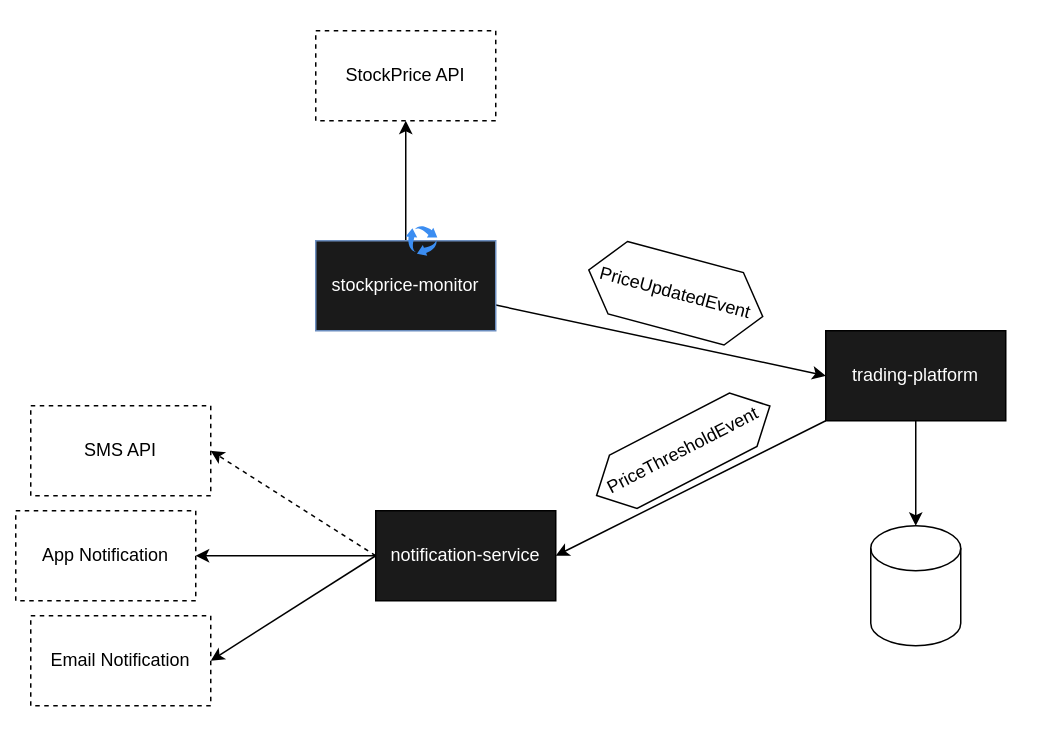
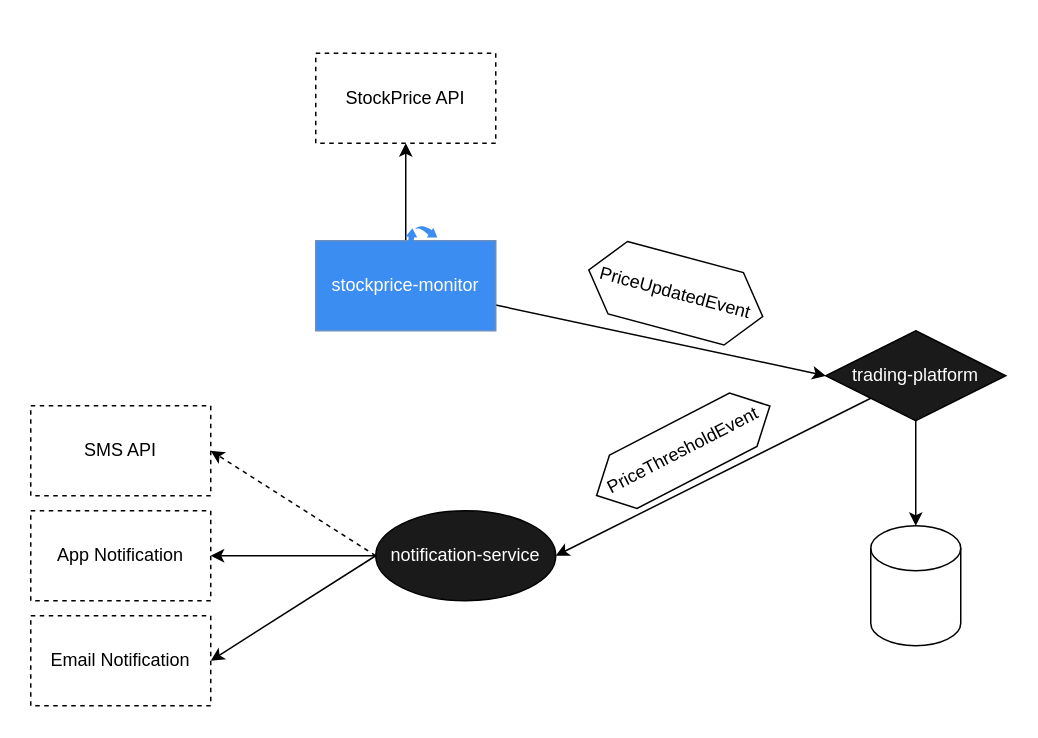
node "StockPrice API": moved (406, 76) -> (406, 98)
node "stockprice-monitor": fillcolor #1a1a1a -> #3b8df1
node "trading-platform": shape rectangle -> diamond
node "App Notification": moved (106, 556) -> (121, 556)
node "notification-service": shape rectangle -> ellipse
